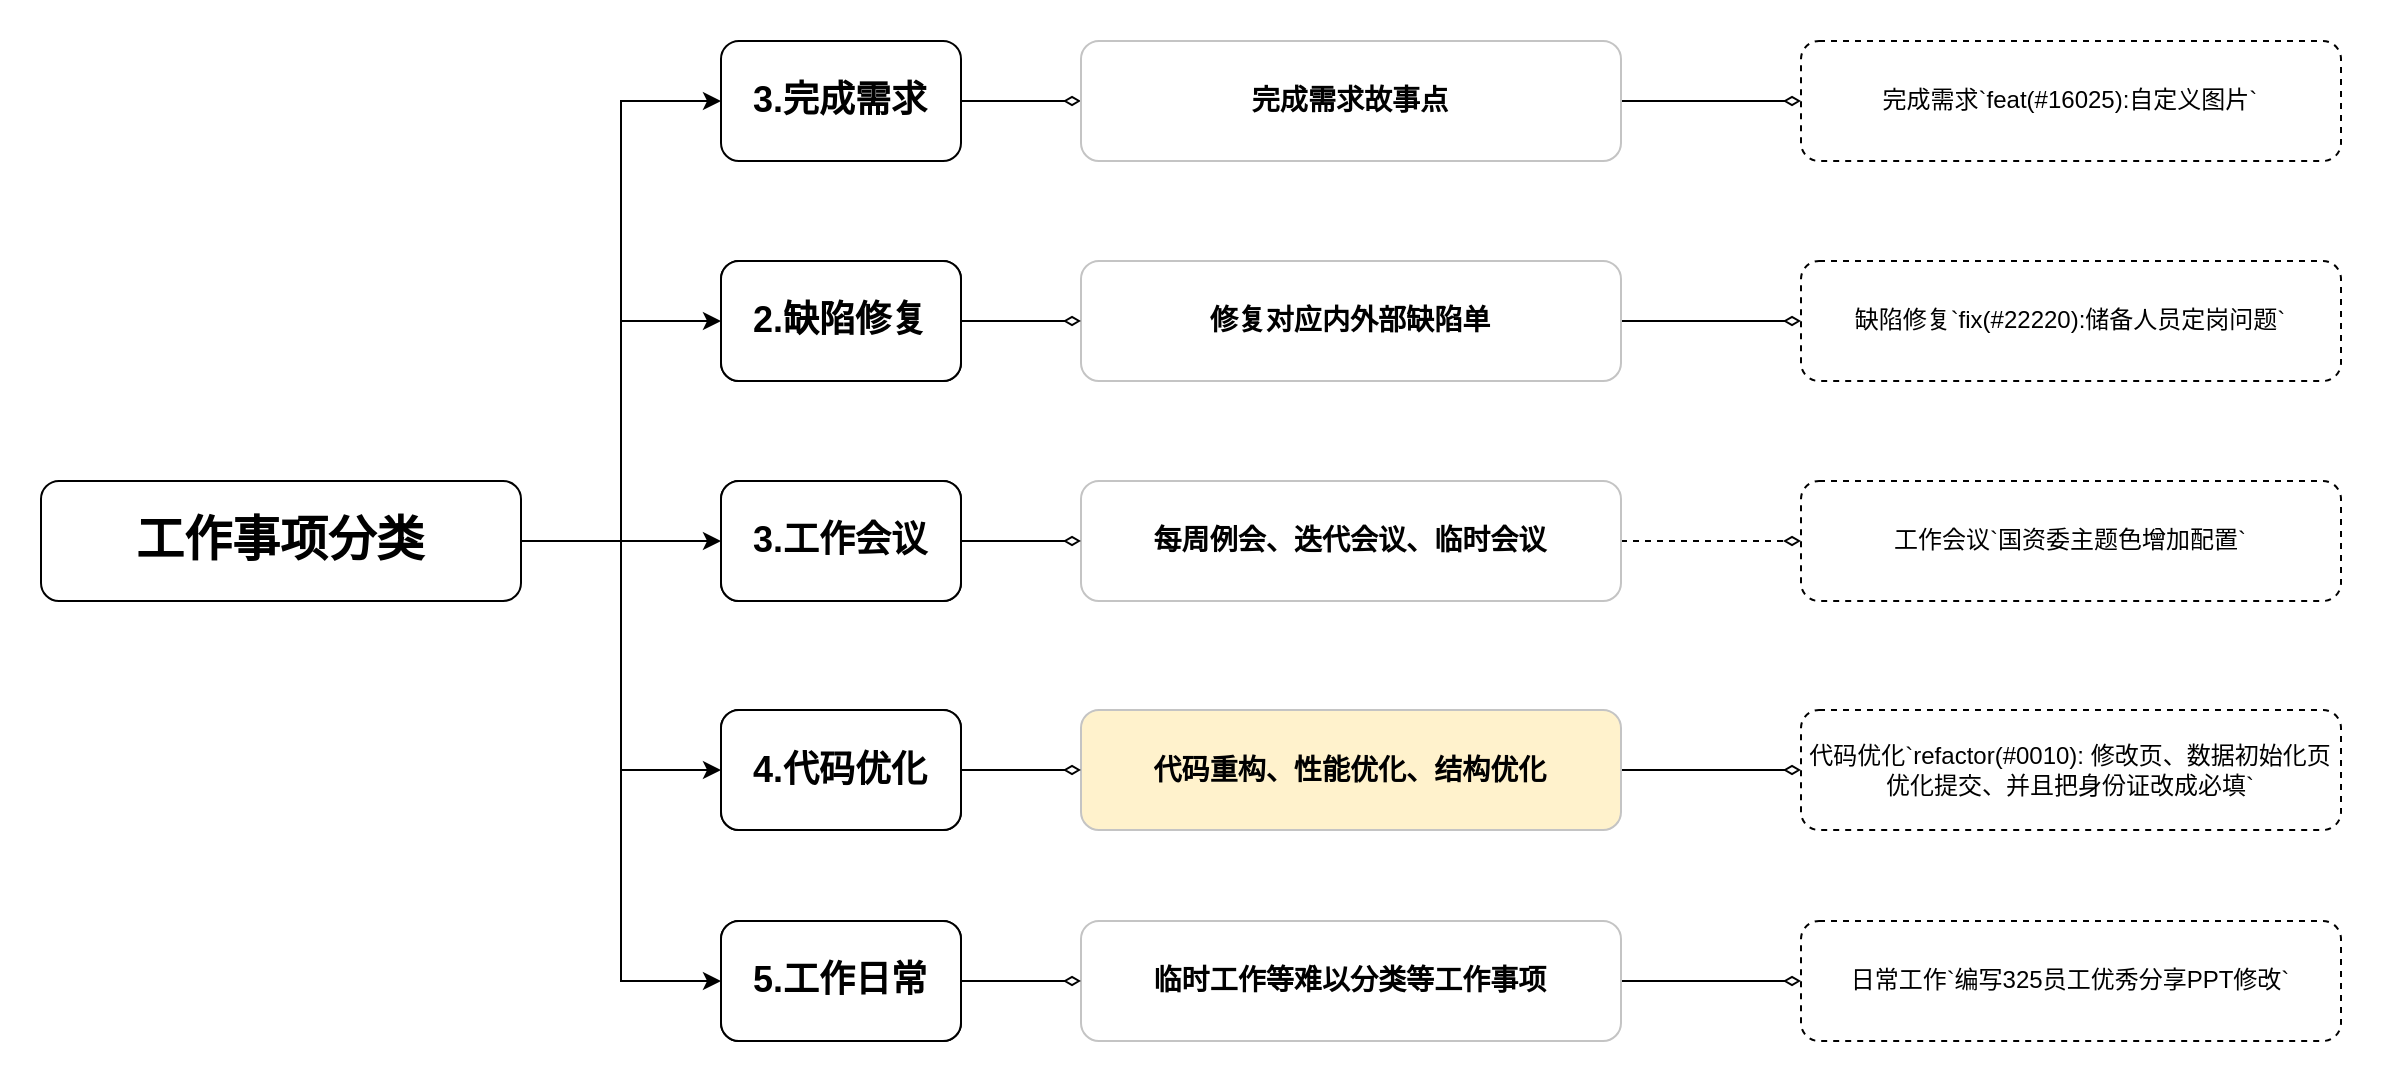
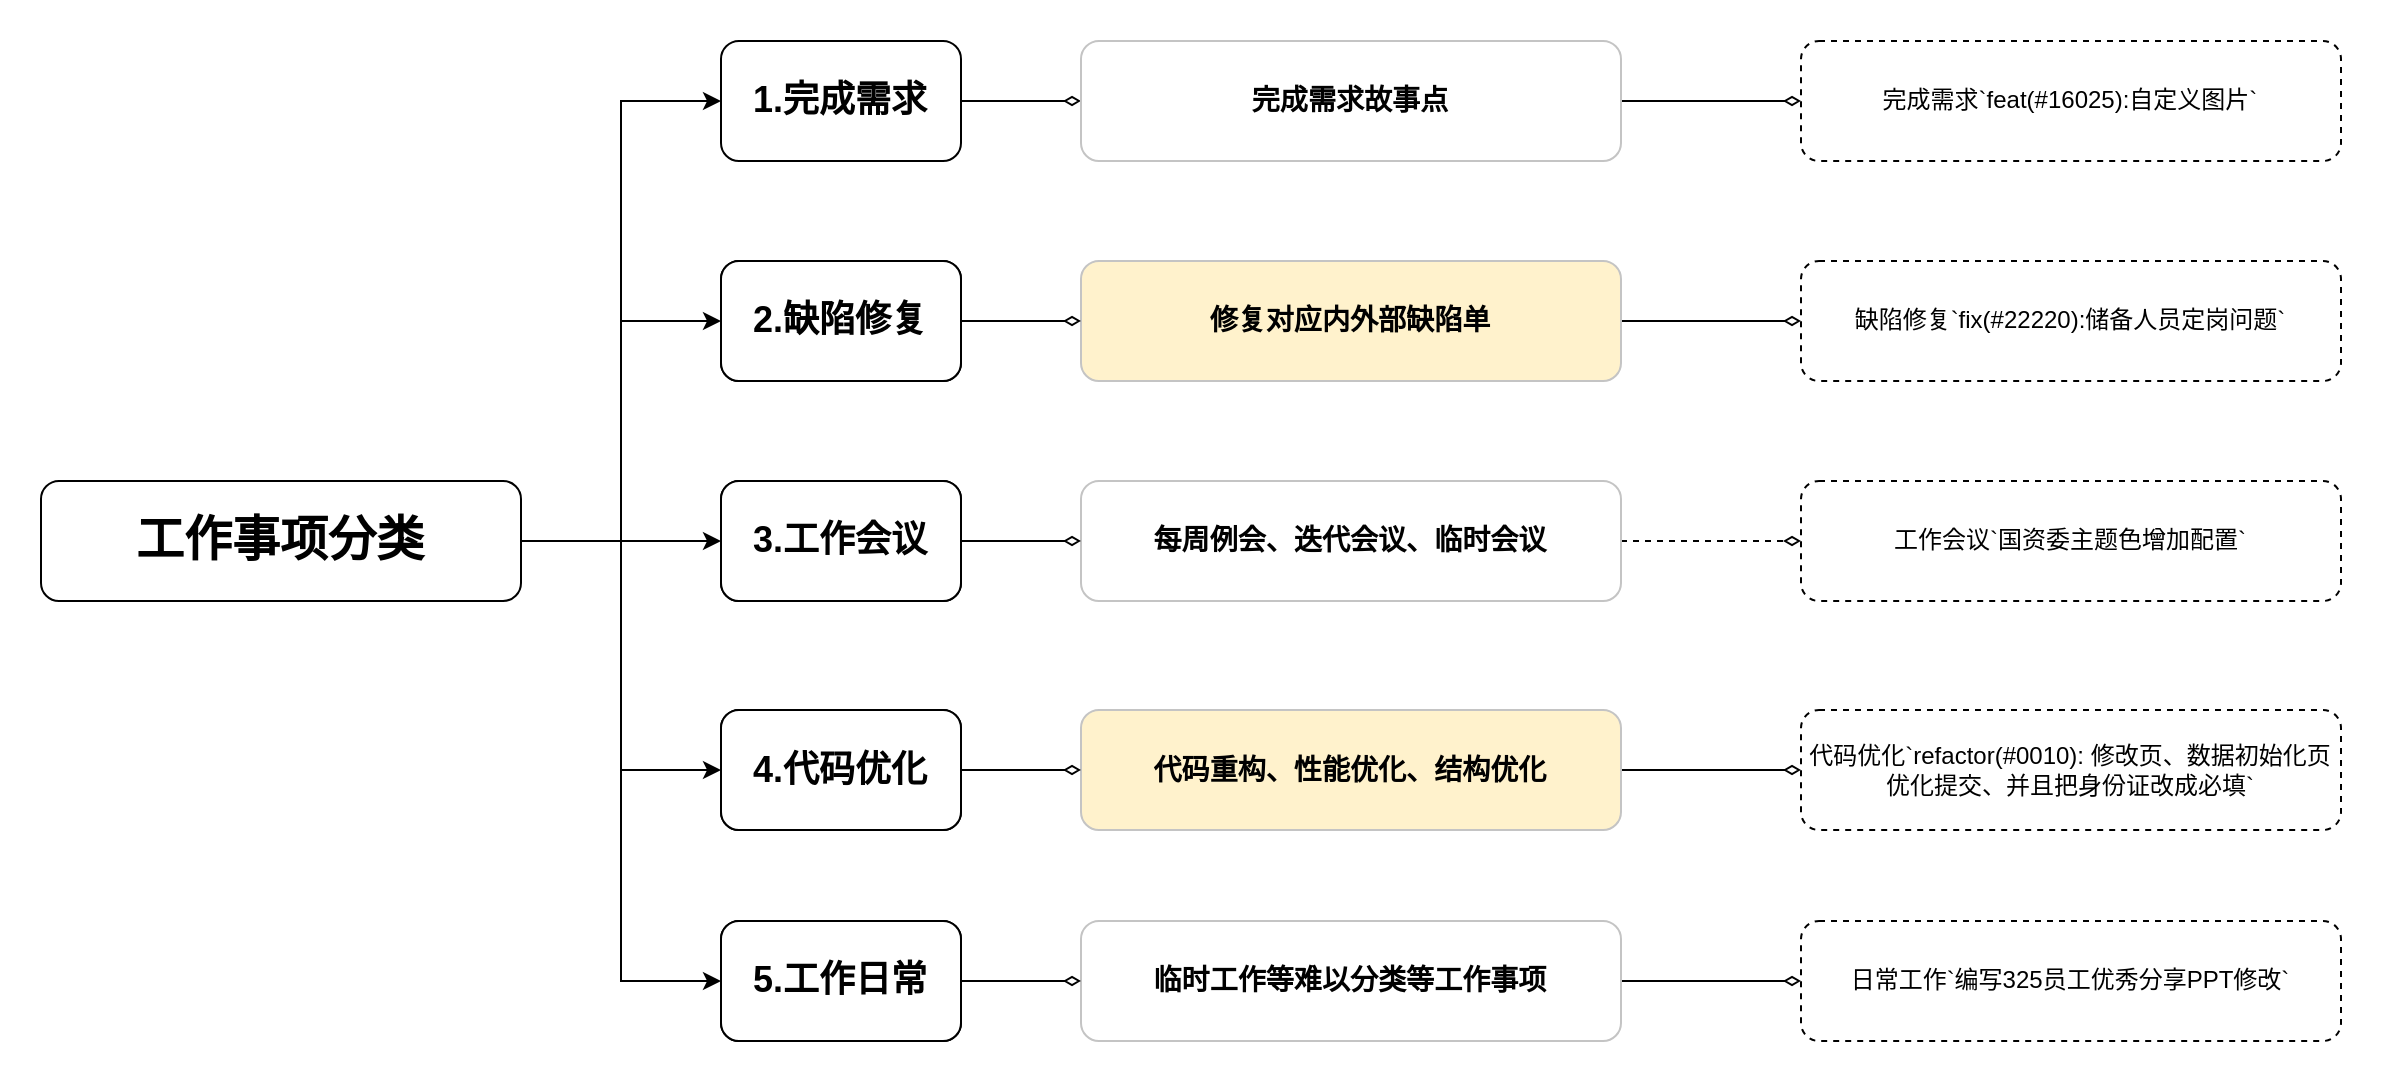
node "3.完成需求": label "3.完成需求" -> "1.完成需求"
node "修复对应内外部缺陷单": fillcolor #ffffff -> #fff2cc
